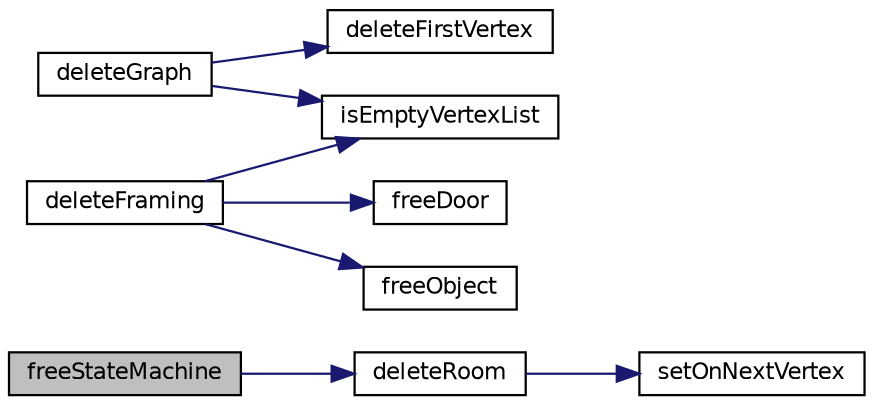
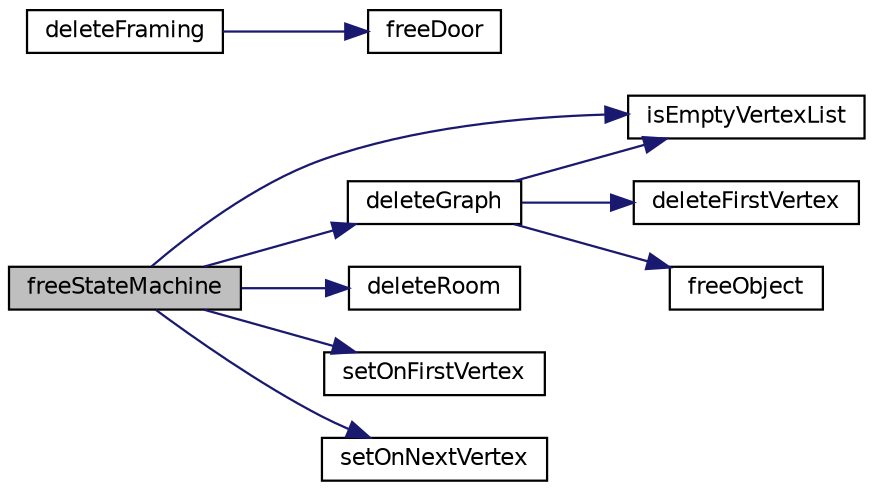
edge "deleteFraming" -> "isEmptyVertexList": now "freeStateMachine" -> "isEmptyVertexList"
edge "deleteFraming" -> "freeObject": now "deleteGraph" -> "freeObject"
edge "freeStateMachine" -> "deleteGraph": added
node "setOnFirstVertex": added
edge "deleteRoom" -> "setOnNextVertex": now "freeStateMachine" -> "setOnNextVertex"
